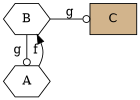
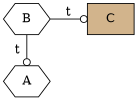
edge "B" -> "C": label "g" -> "t"
edge "B" -> "A": label "g" -> "t"
edge "A" -> "B": removed, label "f"
